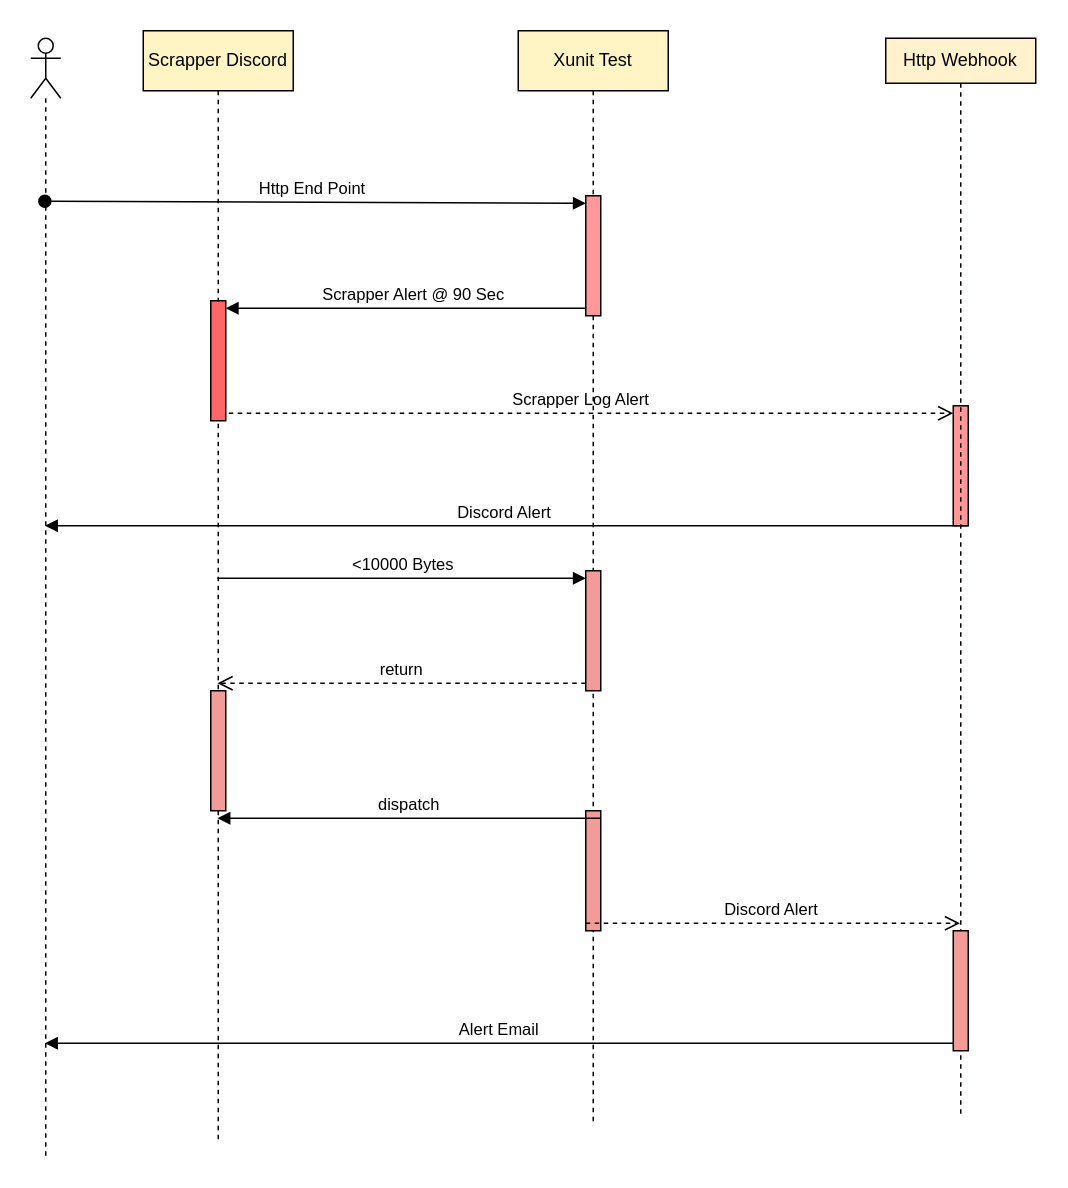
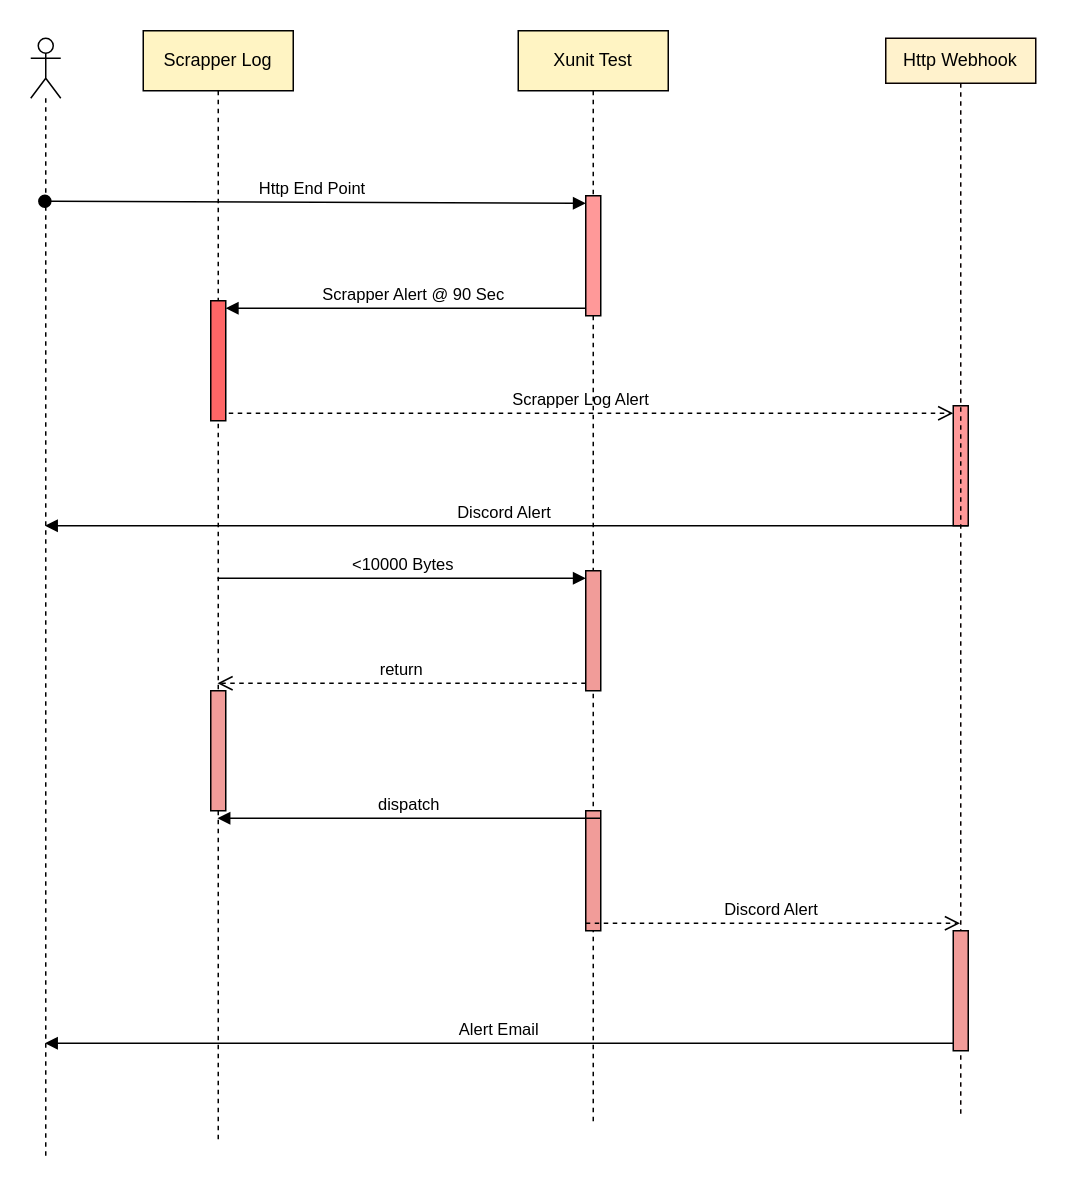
node "Scrapper Discord": label "Scrapper Discord" -> "Scrapper Log"
